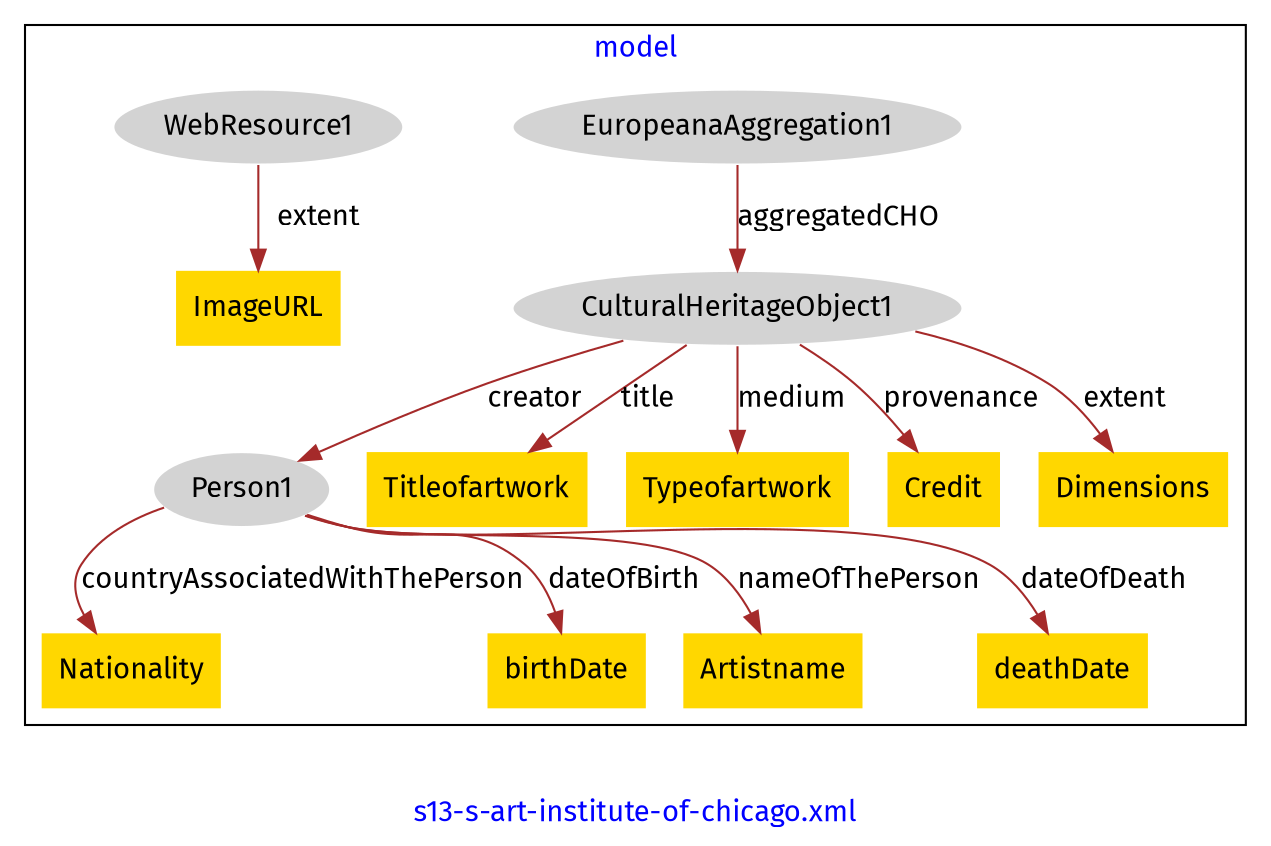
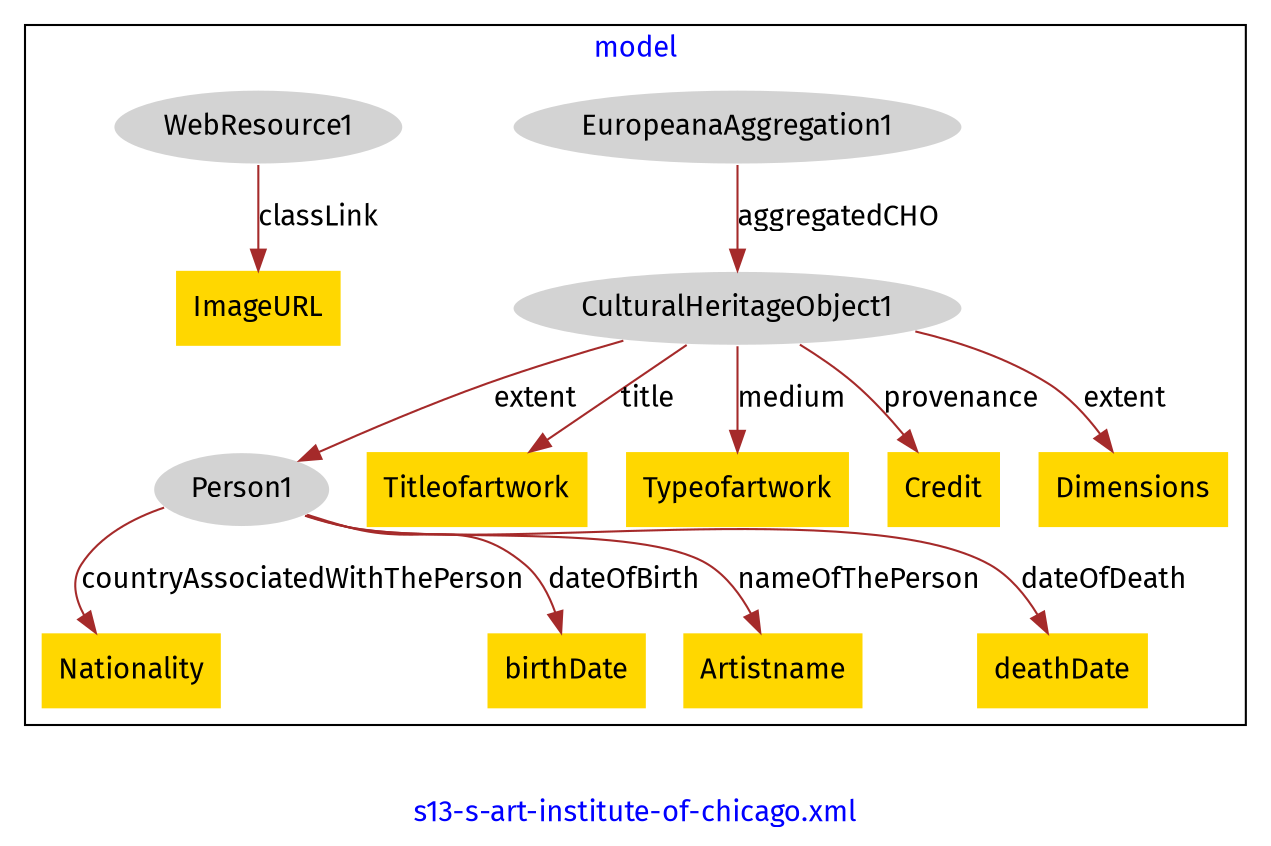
edge "WebResource1" -> "ImageURL": label "extent" -> "classLink"
edge "CulturalHeritageObject1" -> "Person1": label "creator" -> "extent"
